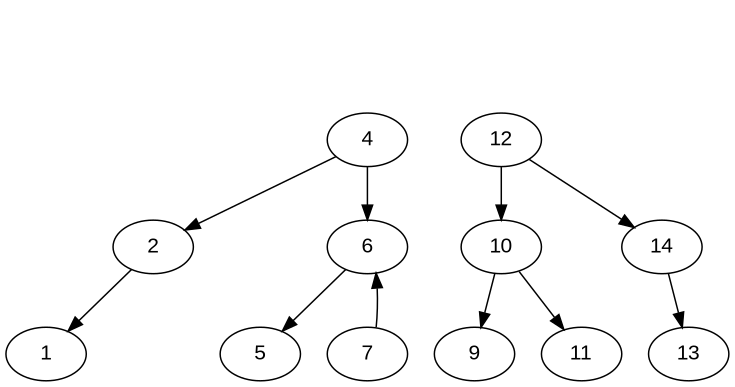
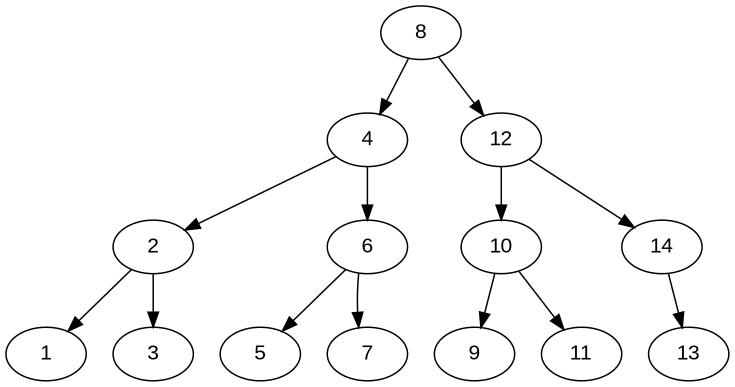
node "8": added
edge "7" -> "6": reversed
node "3": added
